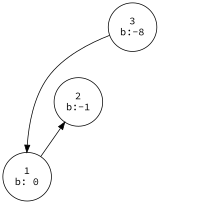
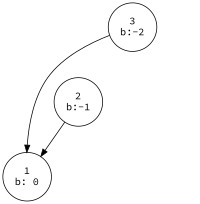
node "3 b:-8": label "3 b:-8" -> "3 b:-2"
edge "1 b: 0" -> "2 b:-1": reversed
